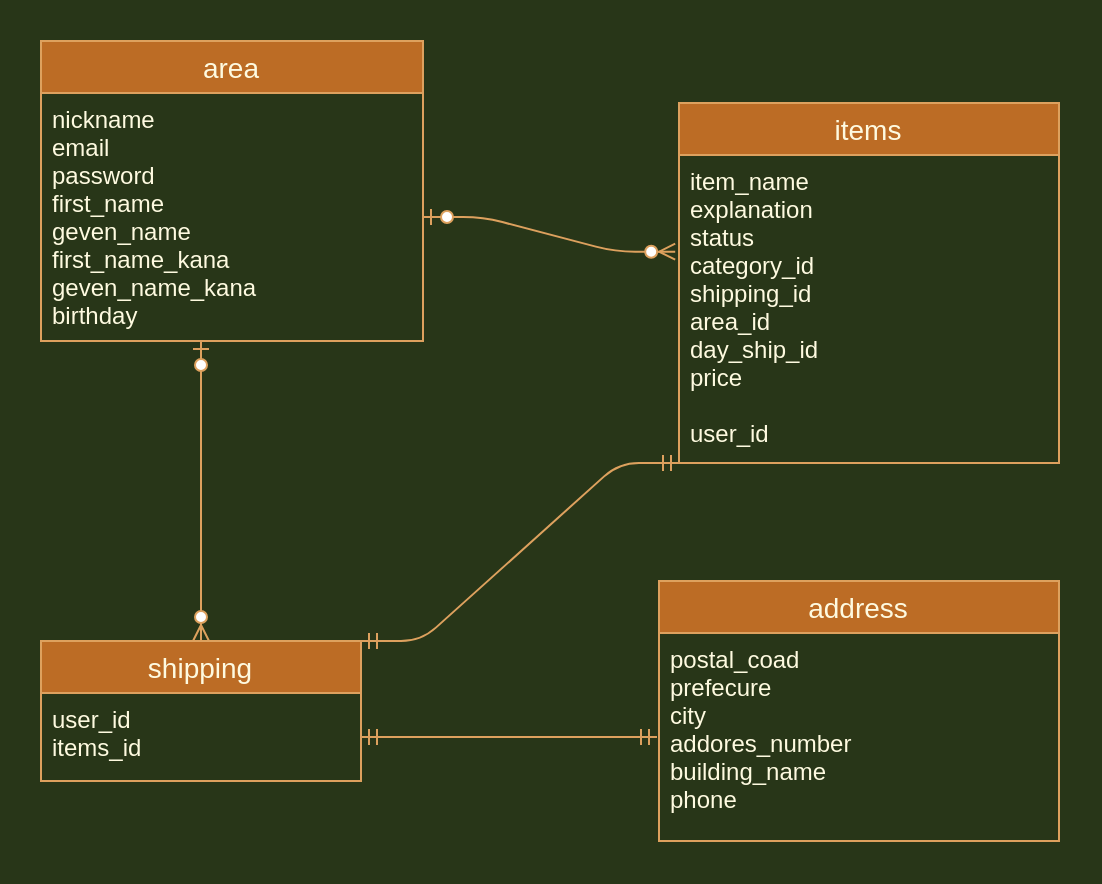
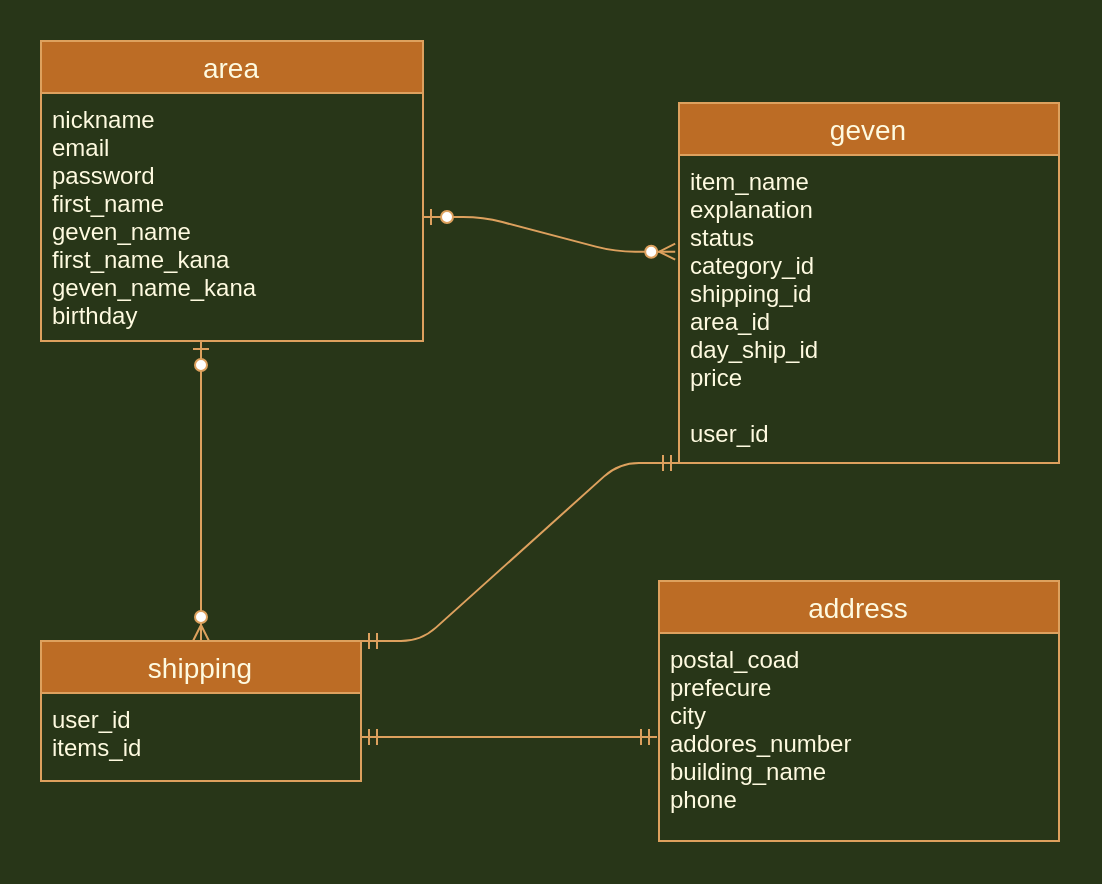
node "items": label "items" -> "geven"
